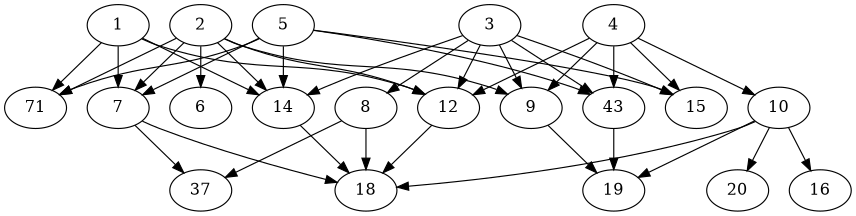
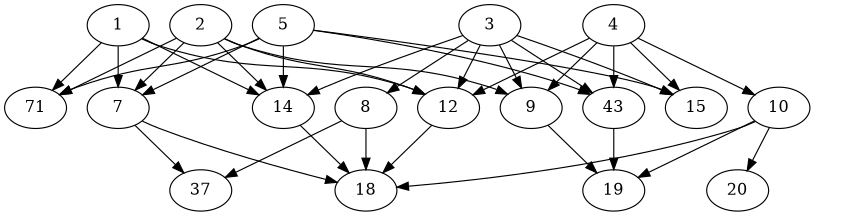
node "6": removed
node "16": removed
